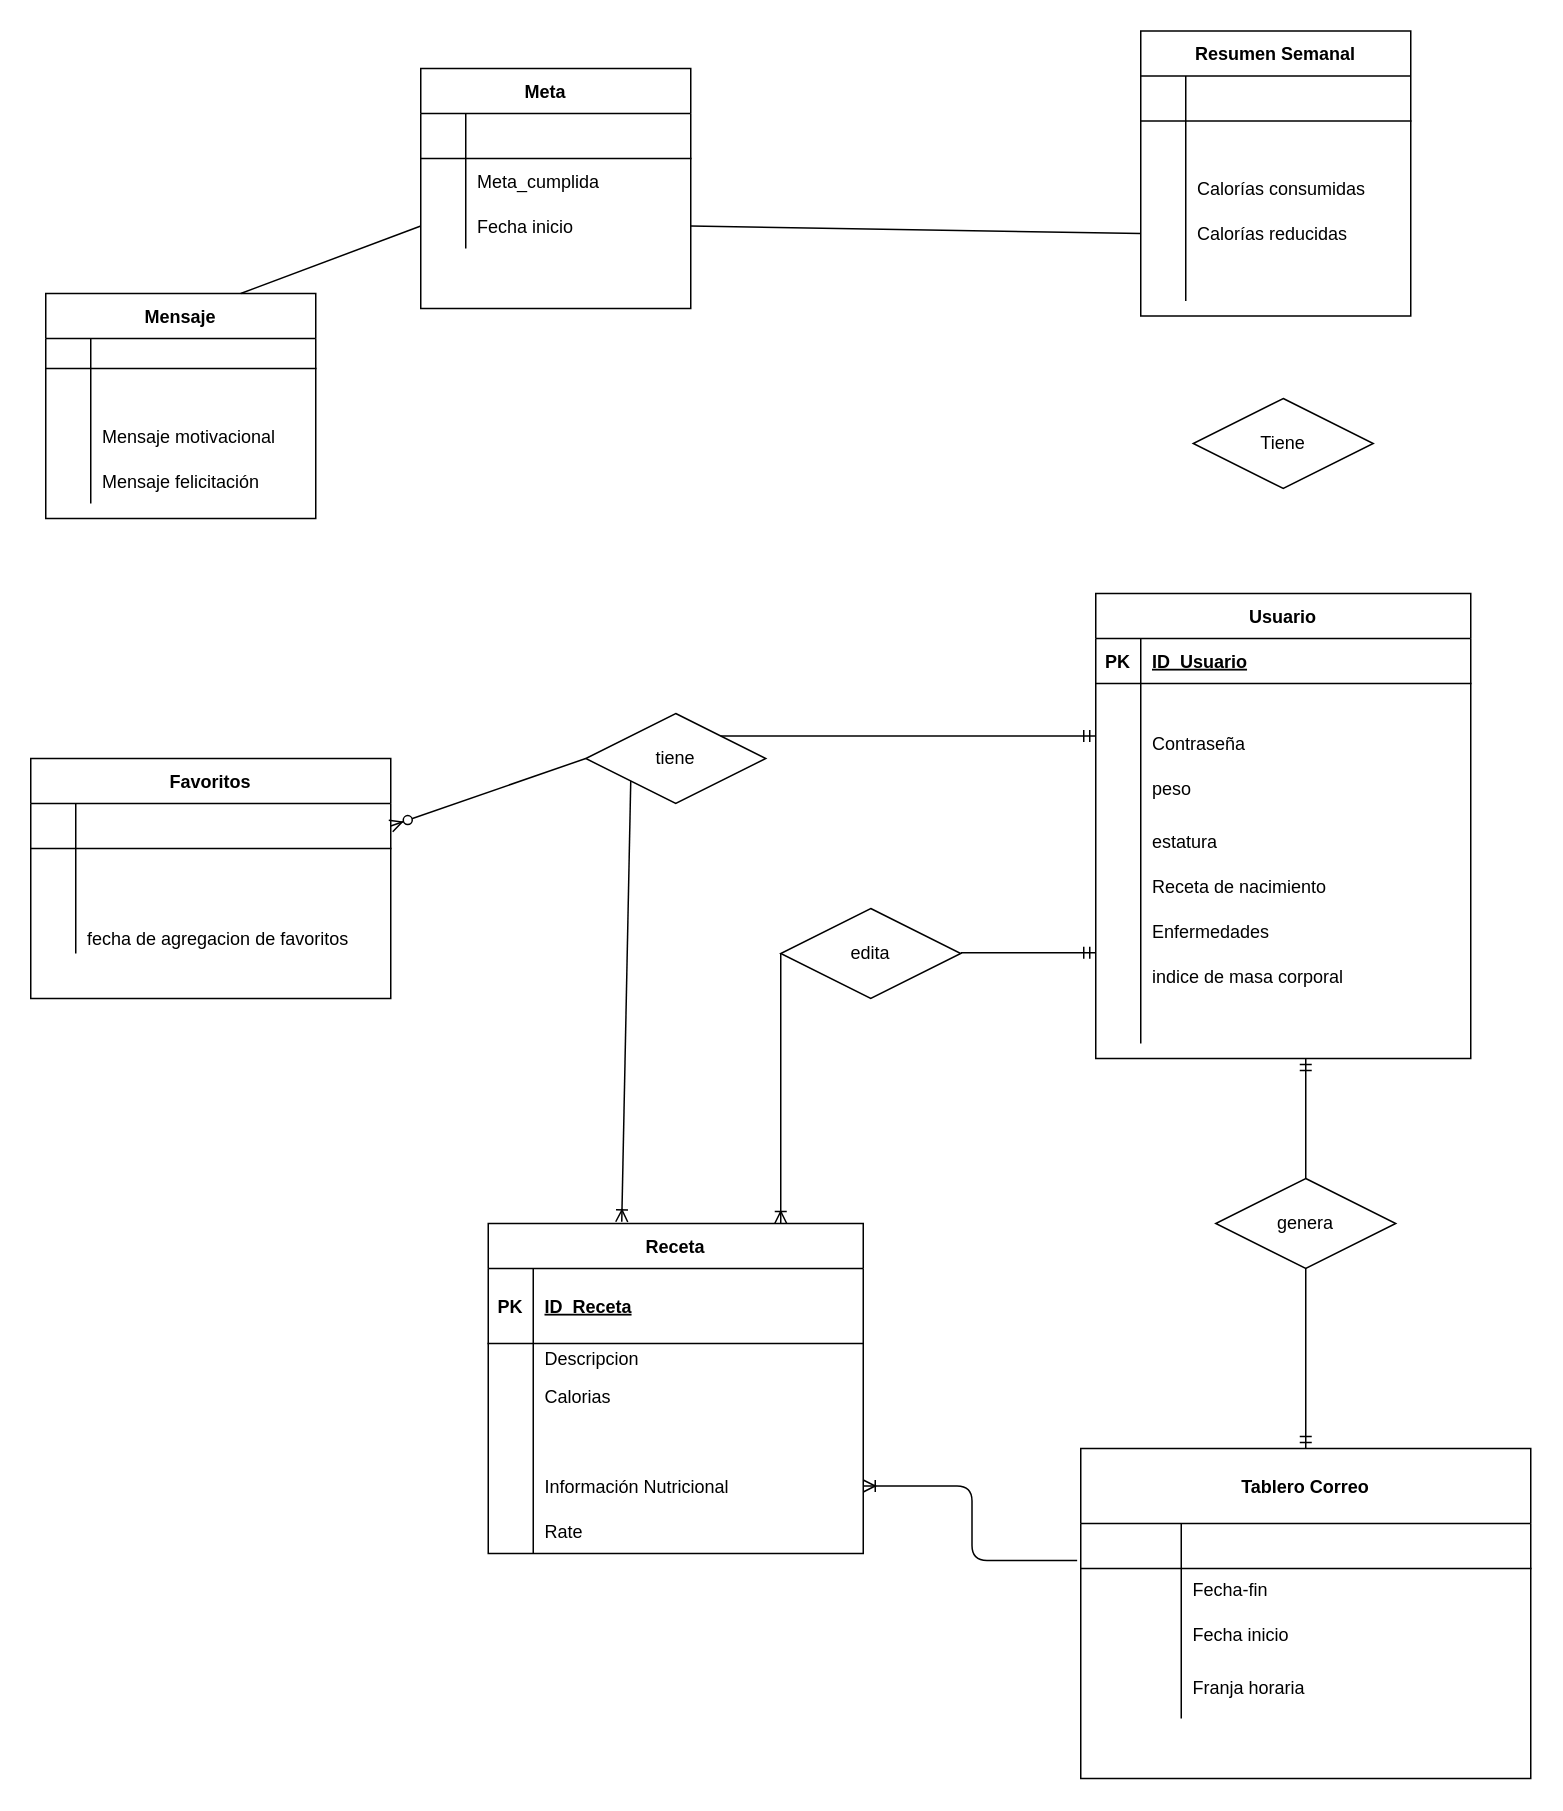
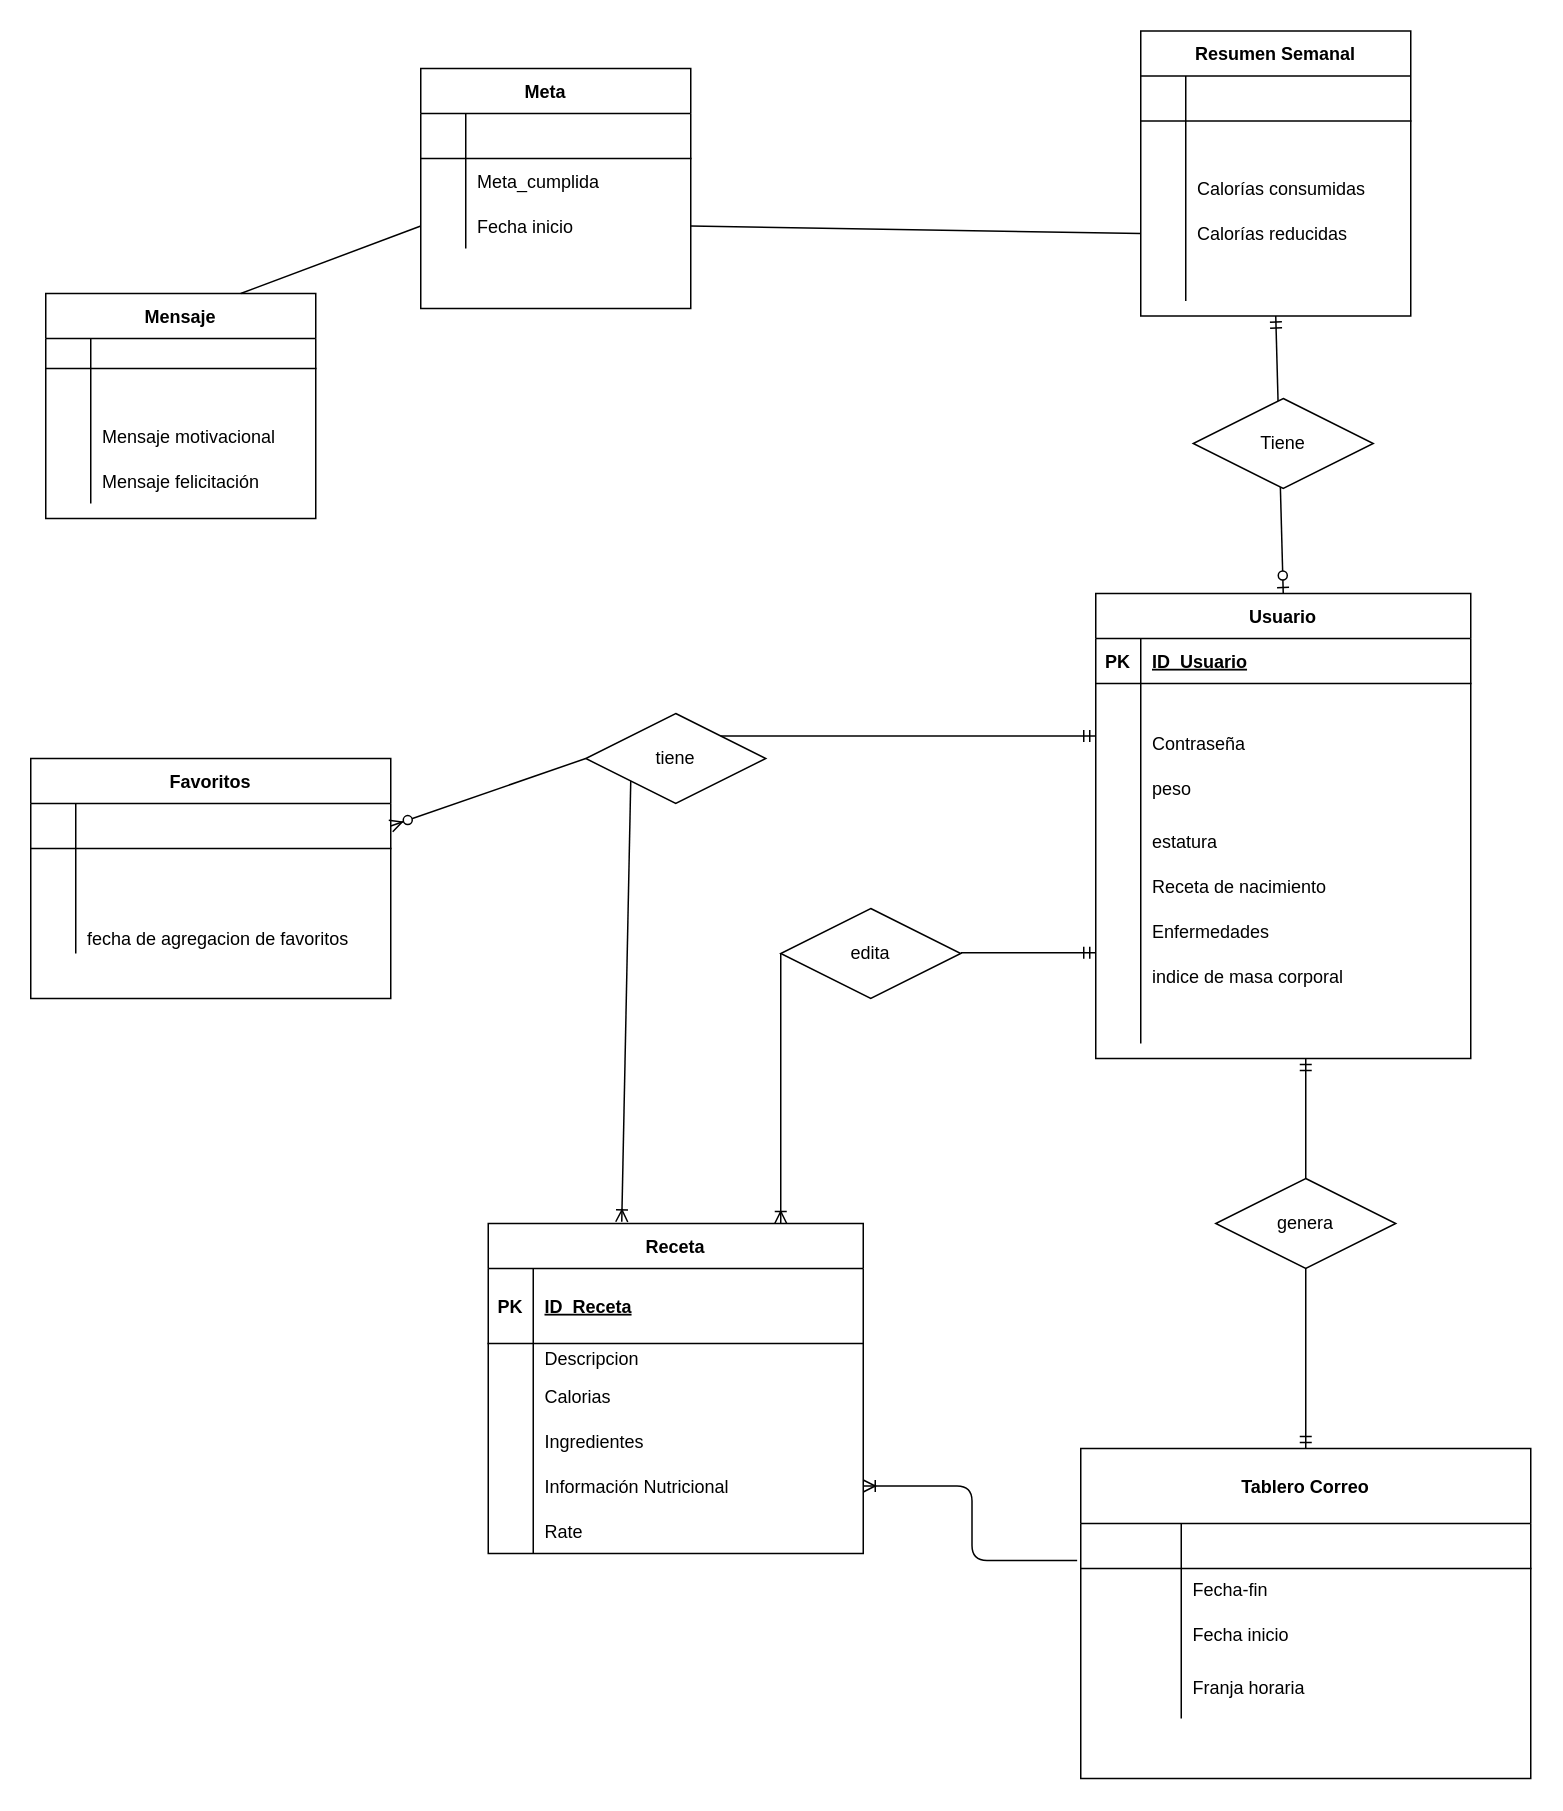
edge "Resumen Semanal" -- "Usuario": added
node "Ingredientes": added
